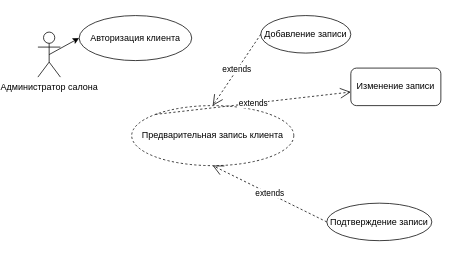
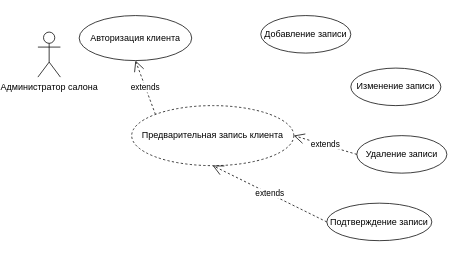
edge "Администратор салона" -> "Авторизация клиента": removed
edge "Добавление записи" -> "Предварительная запись клиента": removed, label "extends"
node "Изменение записи": shape rounded rectangle -> ellipse
edge "Предварительная запись клиента" -> "Изменение записи": now "Предварительная запись клиента" -> "Авторизация клиента"
edge "Удаление записи" -> "Предварительная запись клиента": added, label "extends"
node "Удаление записи": added
